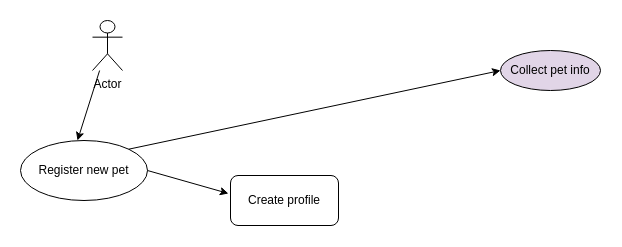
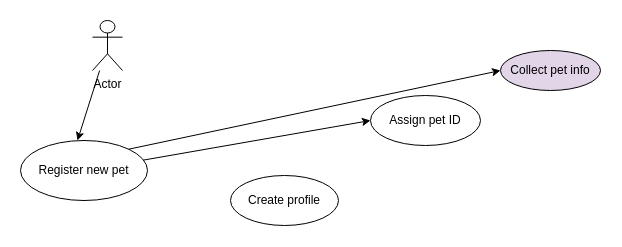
node "Assign pet ID": added
edge "Register new pet" -> "Assign pet ID": added
edge "Register new pet" -> "Create profile": removed
node "Create profile": shape rounded rectangle -> ellipse
